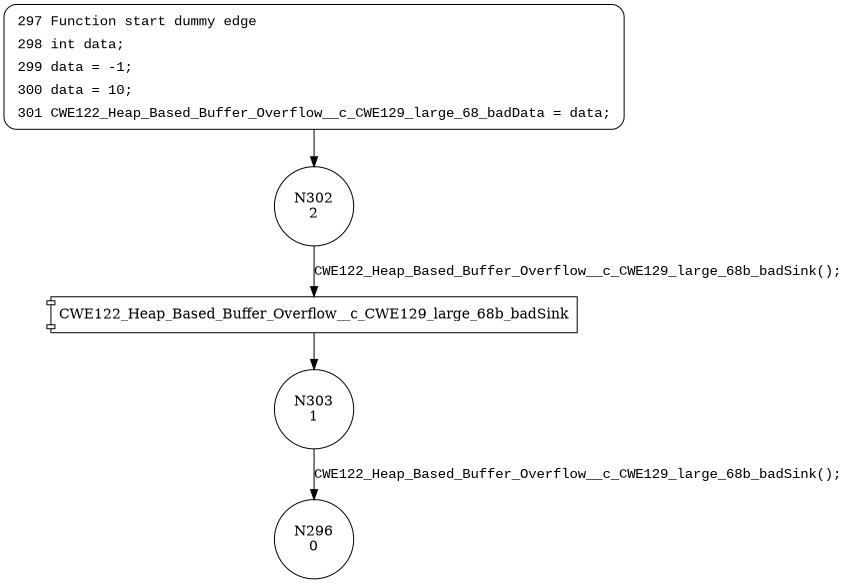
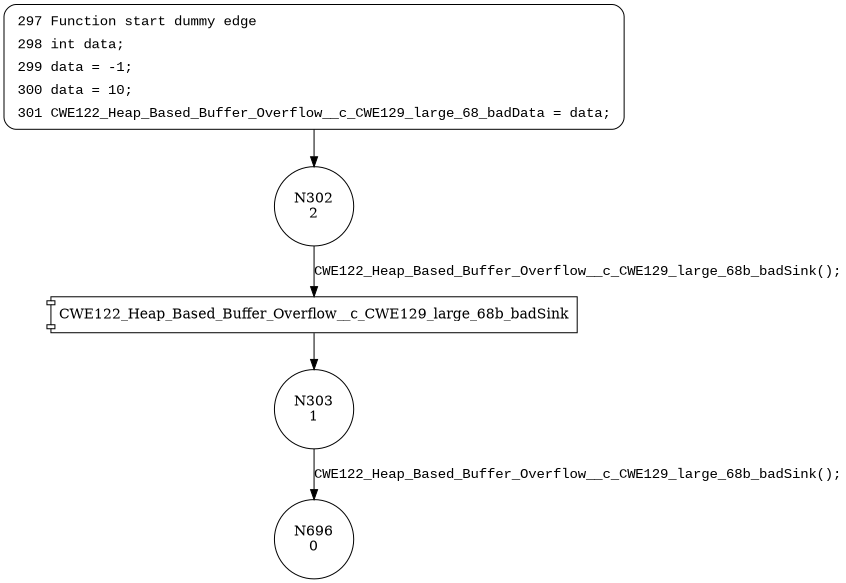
node "N296 0": label "N296 0" -> "N696 0"
